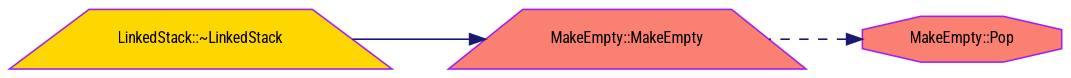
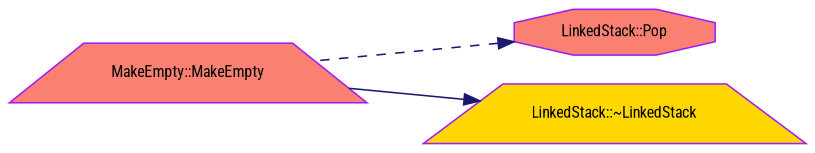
edge "LinkedStack::~LinkedStack" -> "MakeEmpty::MakeEmpty": reversed
node "MakeEmpty::Pop": label "MakeEmpty::Pop" -> "LinkedStack::Pop"
